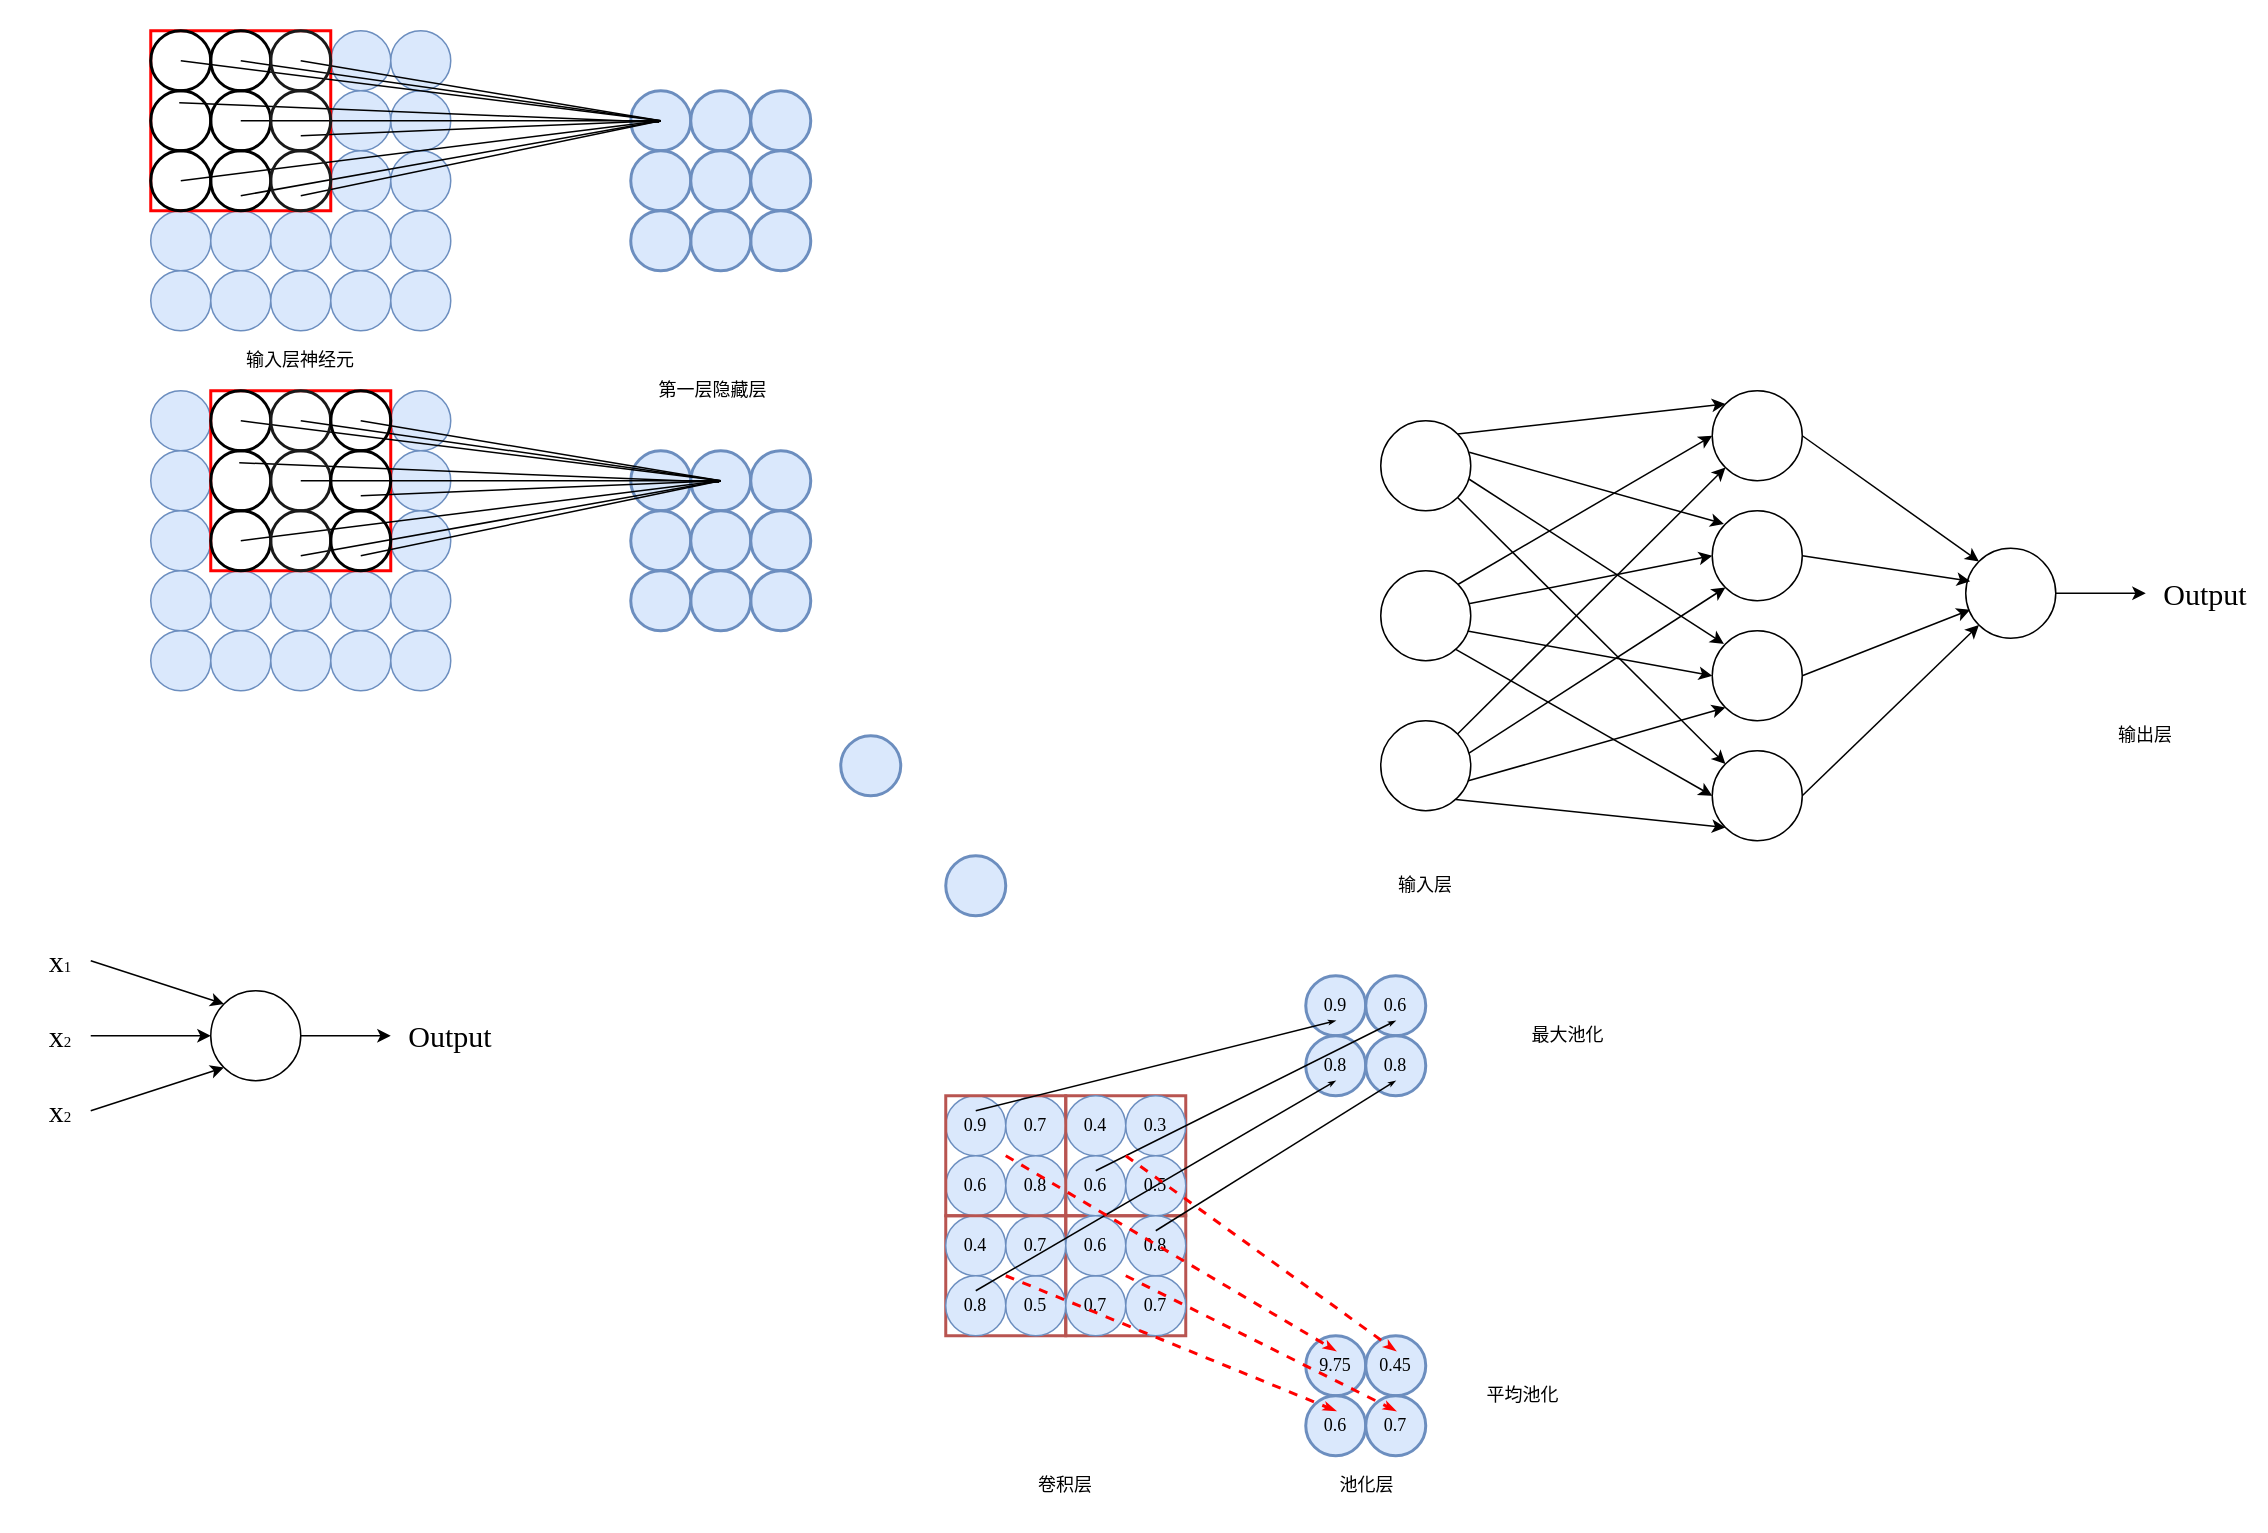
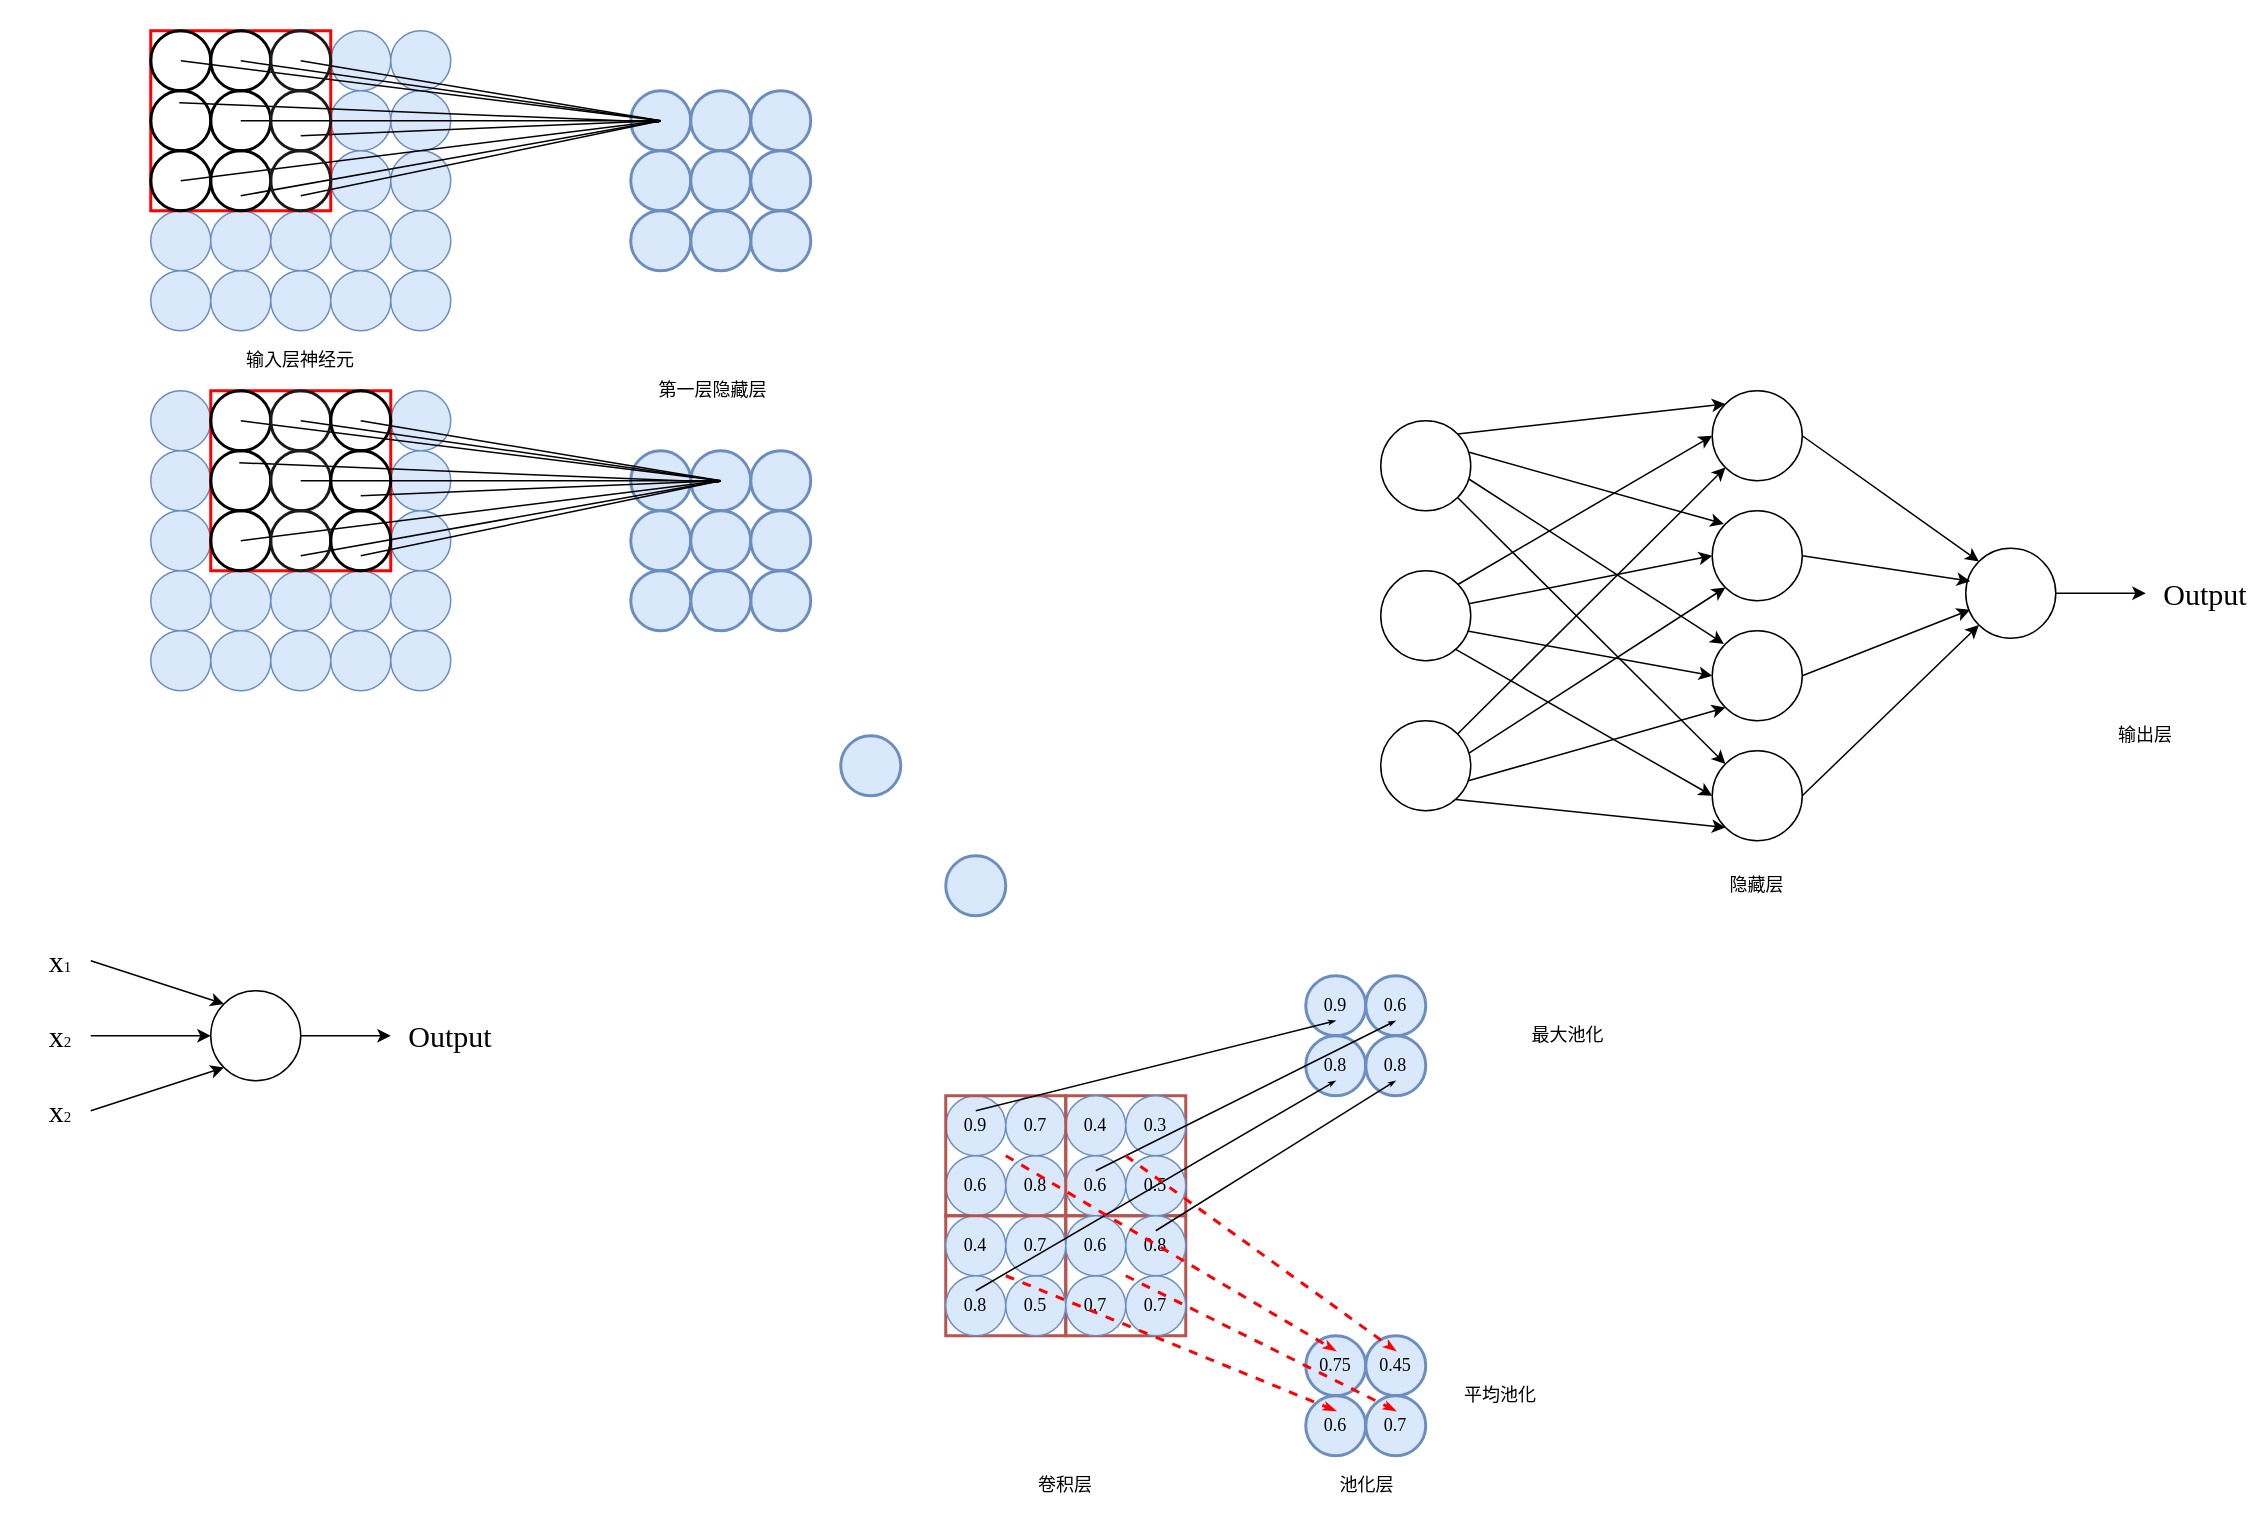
node "输入层": removed
node "隐藏层": added
node "9.75": label "9.75" -> "0.75"
node "平均池化": moved (1523, 1396) -> (1501, 1396)
